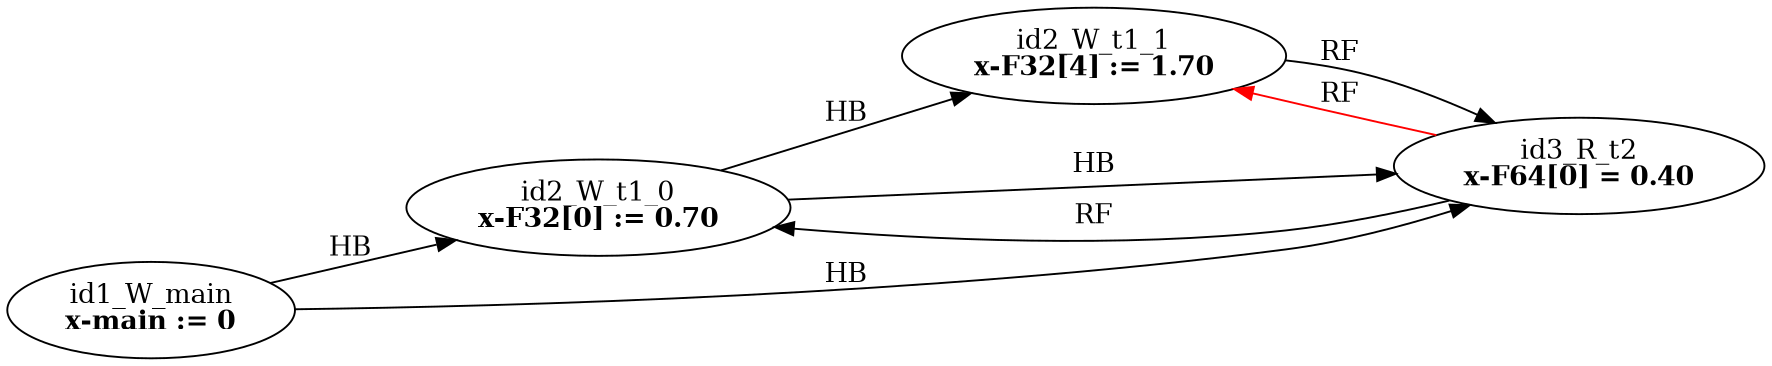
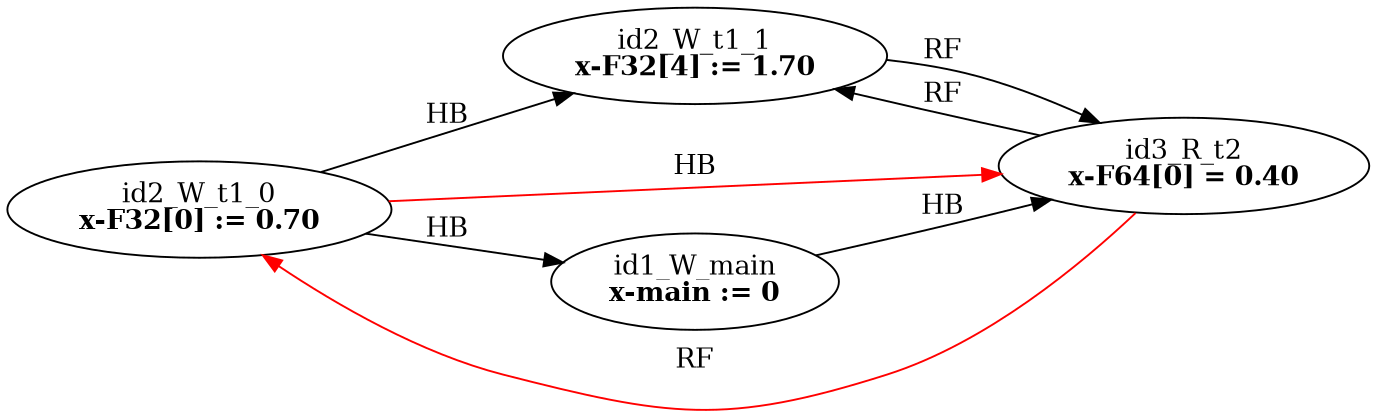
edge "id3_R_t2" -> "id2_W_t1_1": color red -> black
edge "id2_W_t1_0" -> "id3_R_t2": color black -> red
edge "id3_R_t2" -> "id2_W_t1_0": color black -> red
edge "id1_W_main" -> "id2_W_t1_0": reversed
